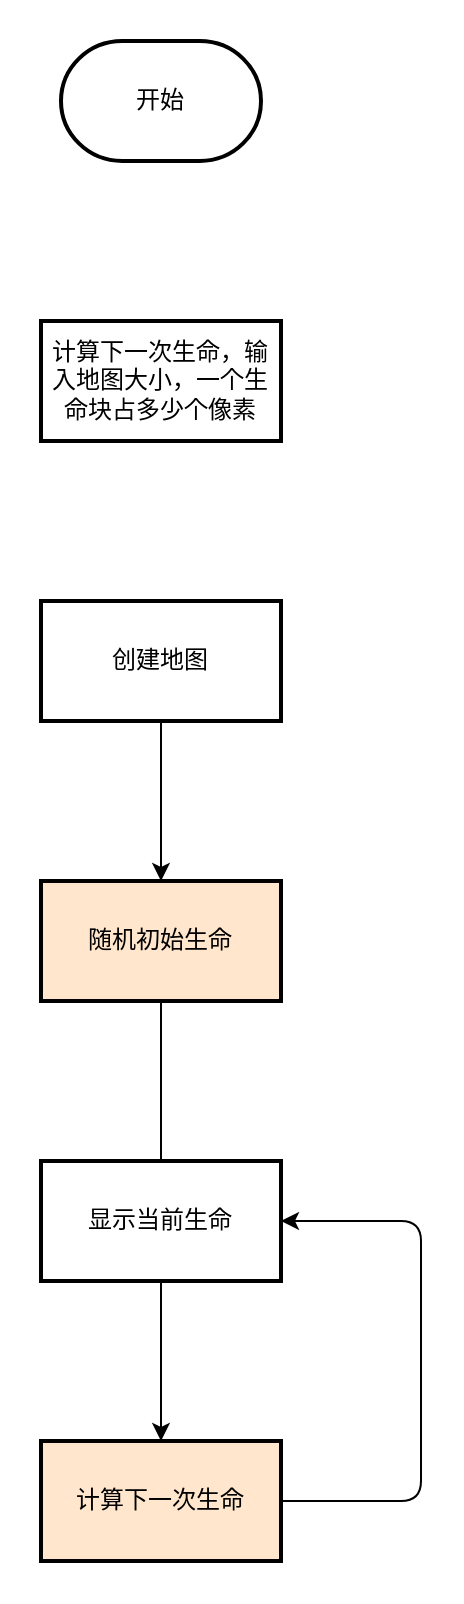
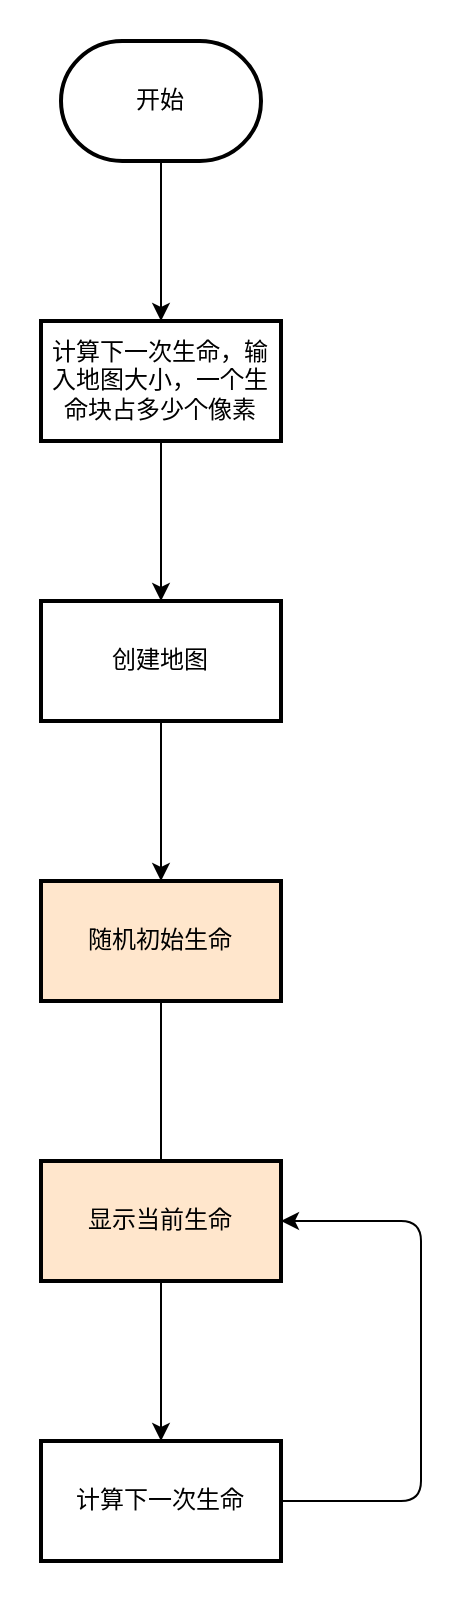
edge "开始" -> "计算下一次生命，输入地图大小，一个生命块占多少个像素": added
edge "计算下一次生命，输入地图大小，一个生命块占多少个像素" -> "创建地图": added
node "显示当前生命": fillcolor #ffffff -> #ffe6cc
node "计算下一次生命": fillcolor #ffe6cc -> #ffffff
